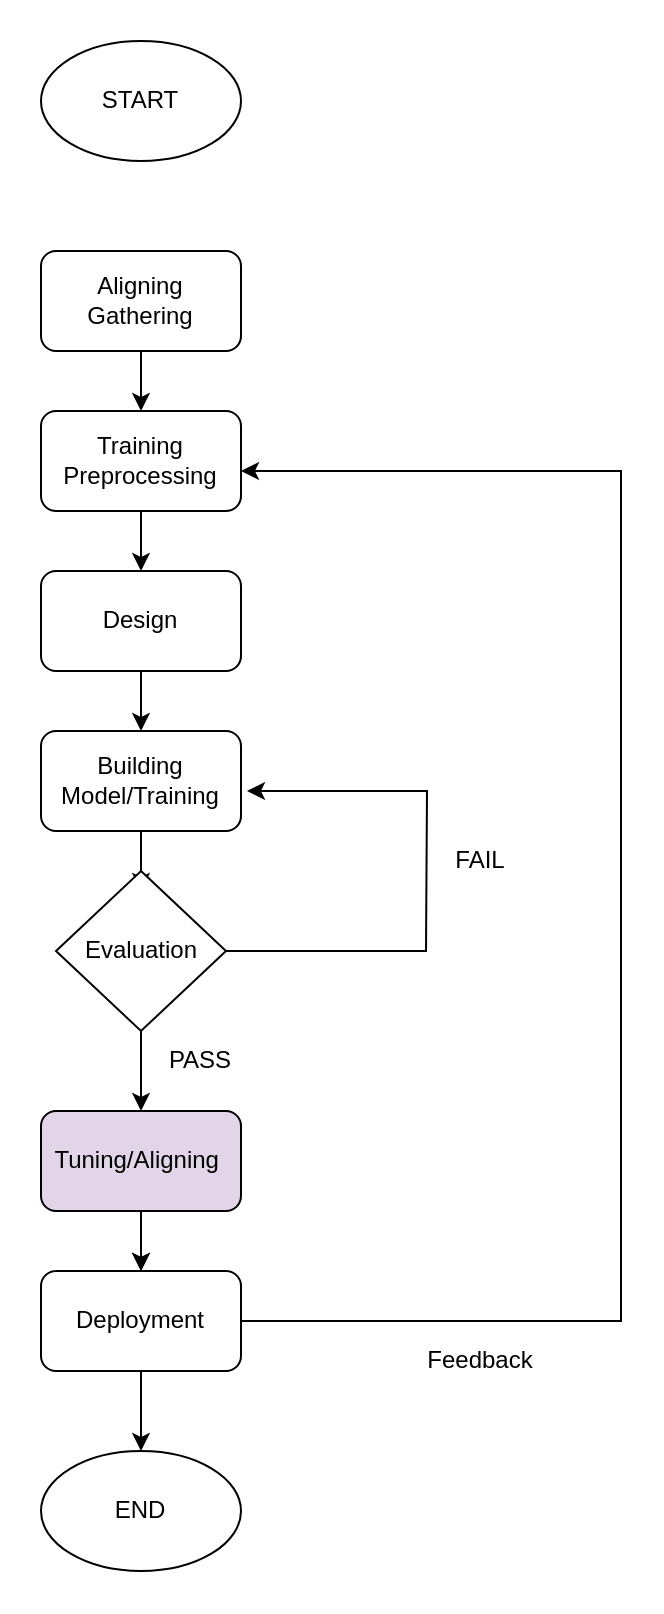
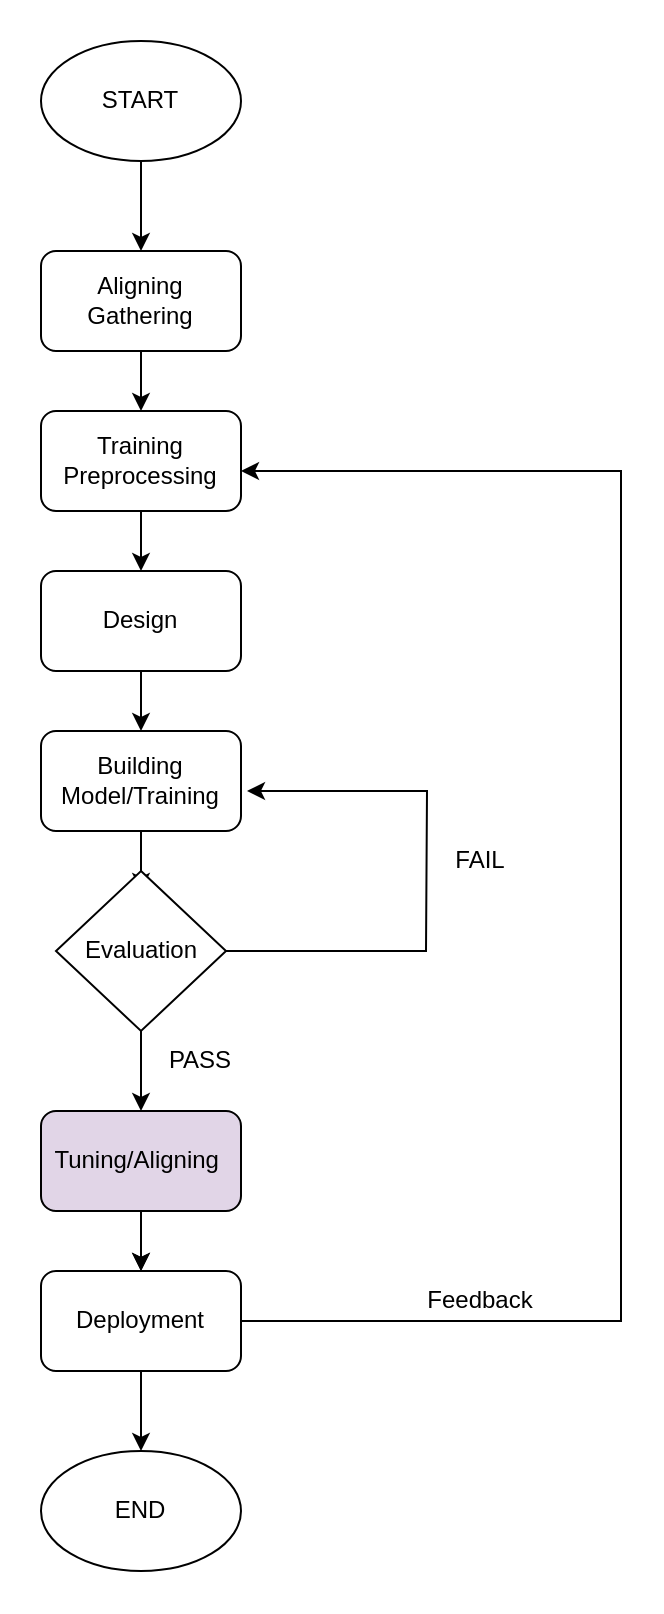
edge "START" -> "Aligning Gathering": added
node "Feedback": moved (481, 1361) -> (481, 1301)
